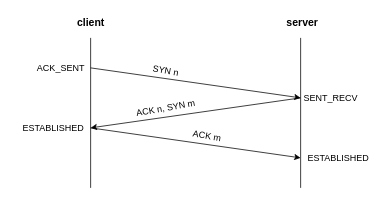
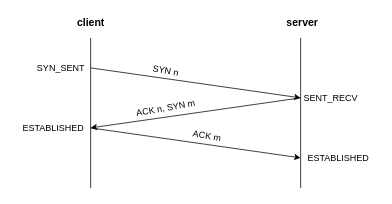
node "ACK_SENT": label "ACK_SENT" -> "SYN_SENT"
